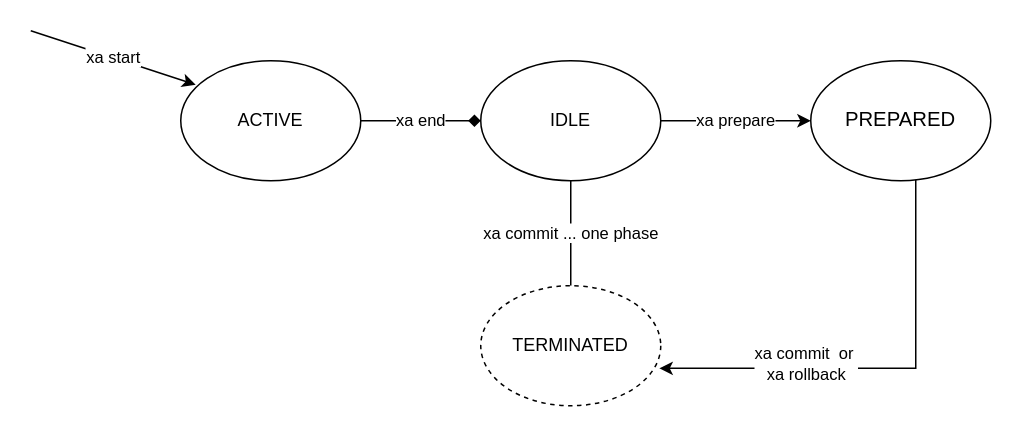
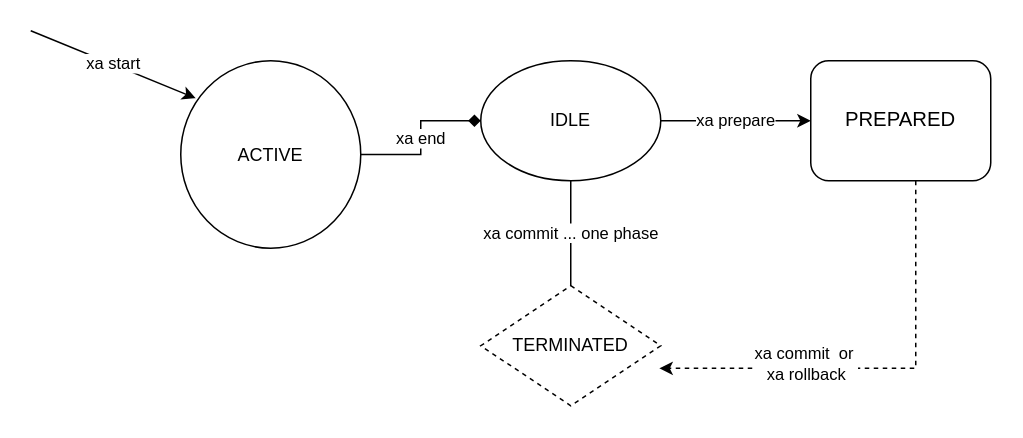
node "ACTIVE": size 180x120 -> 180x188
node "PREPARED": shape ellipse -> rounded rectangle
edge "PREPARED" -> "TERMINATED": style solid -> dashed
node "TERMINATED": shape ellipse -> diamond
